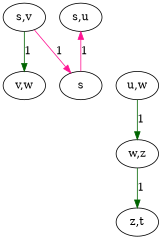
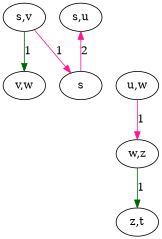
edge "s" -> "s,u": label "1" -> "2"
edge "u,w" -> "w,z": color darkgreen -> deeppink
